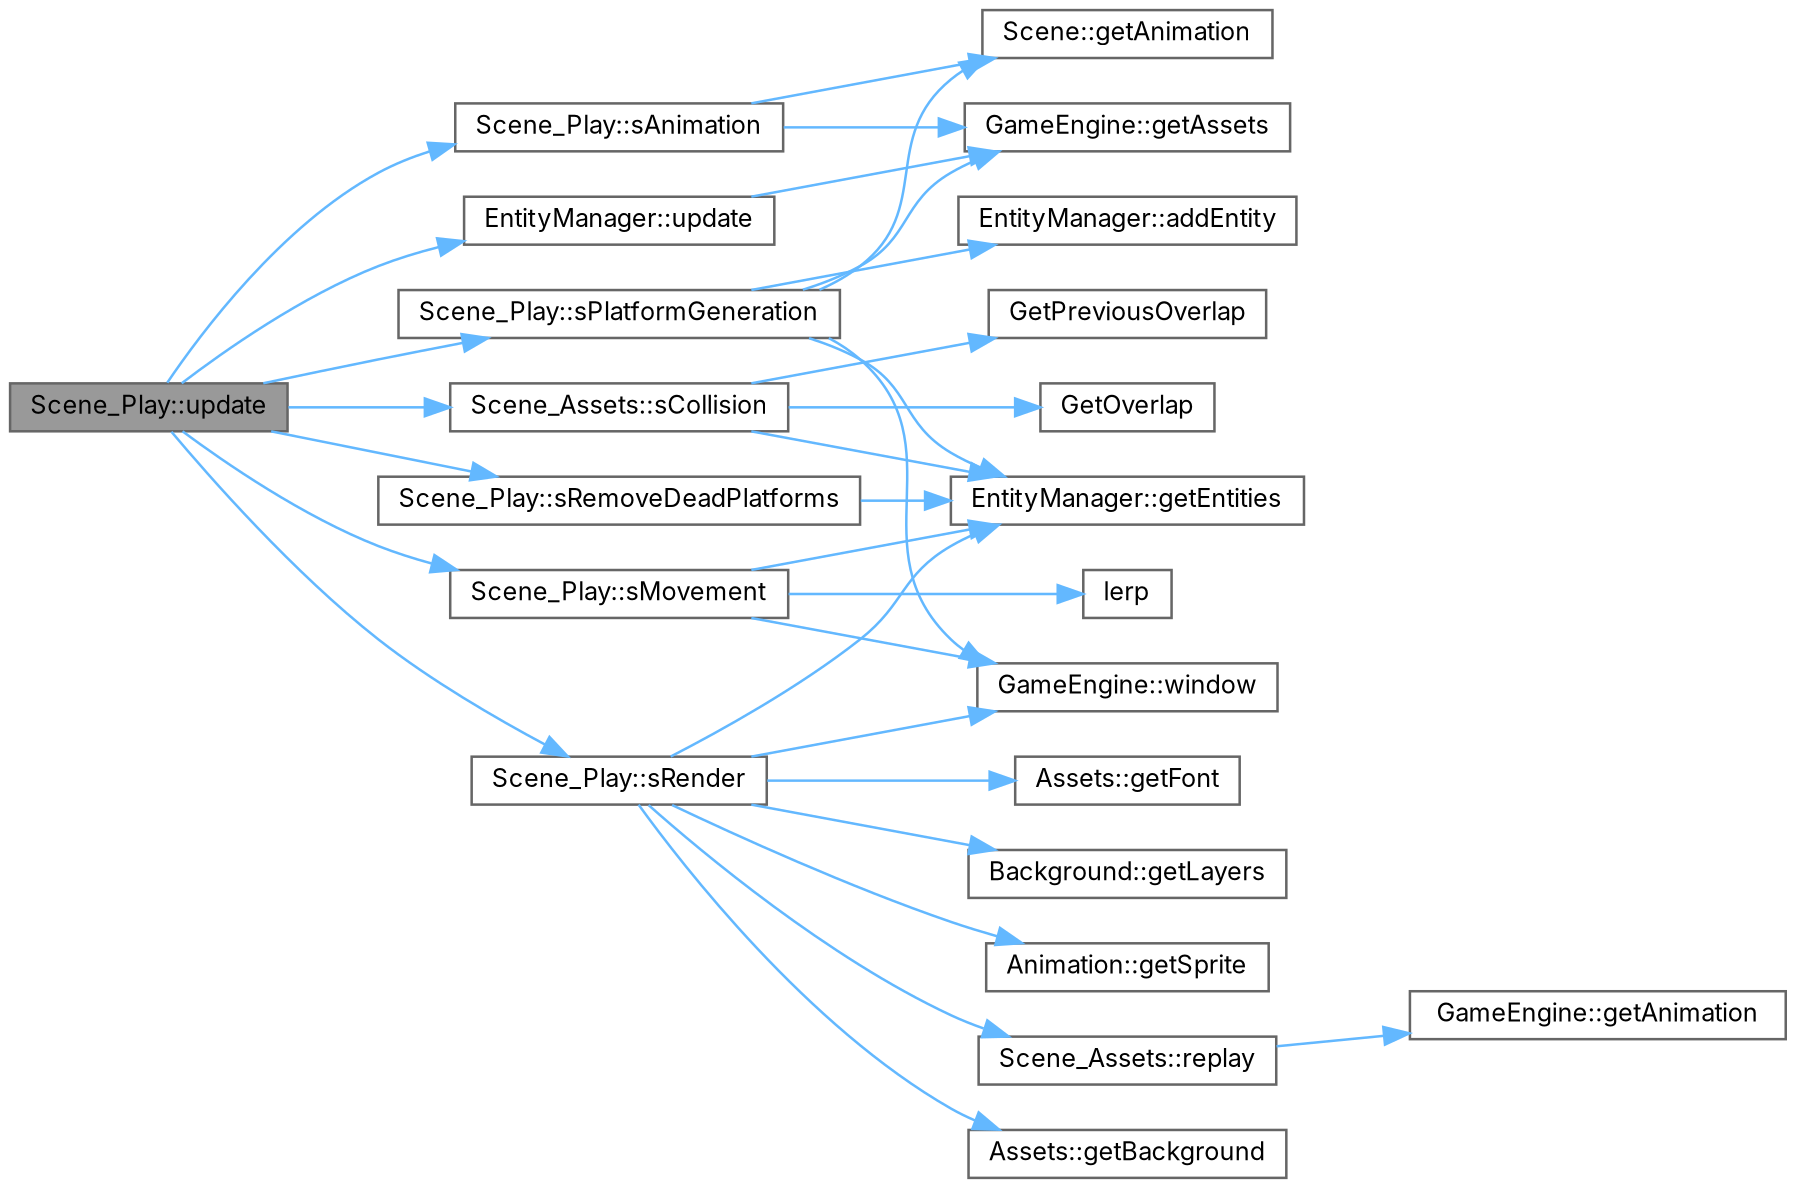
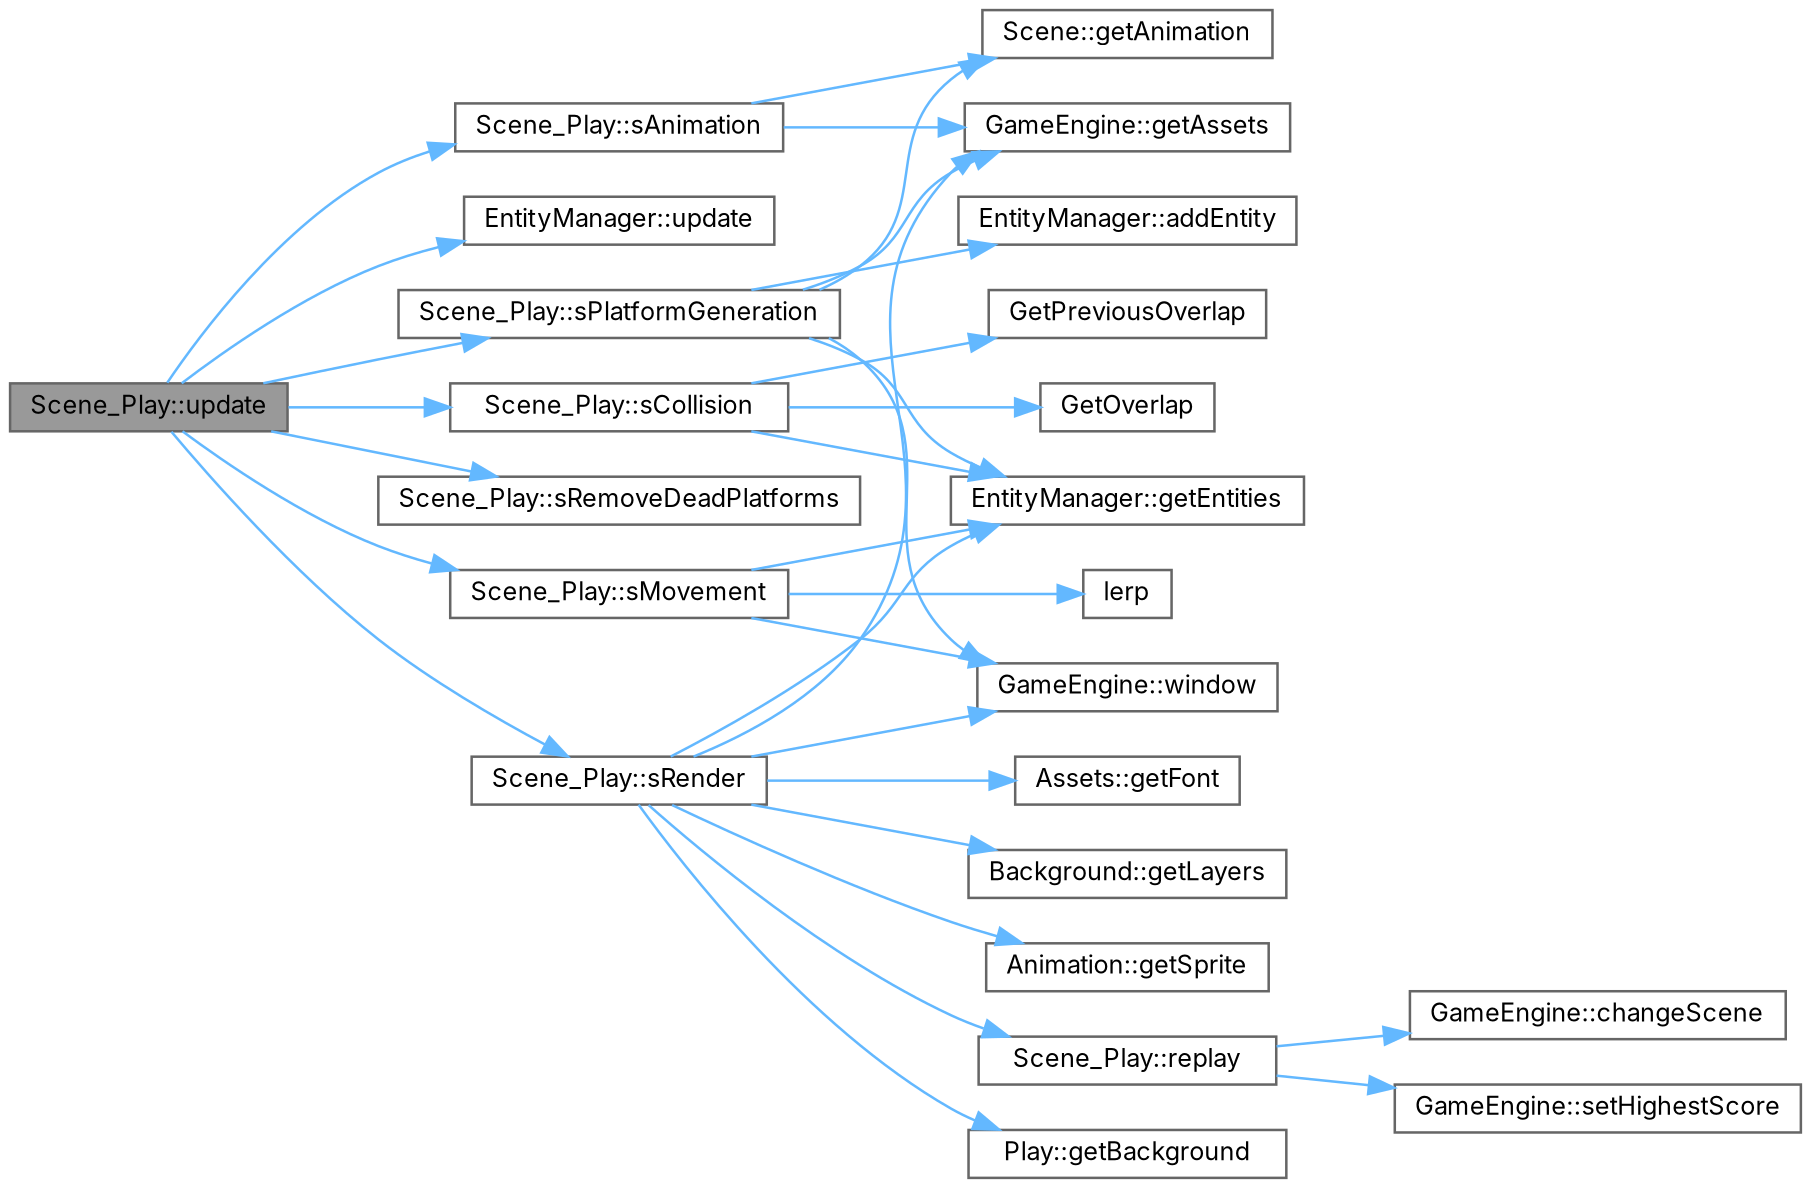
edge "EntityManager::update" -> "GameEngine::getAssets": now "Scene_Play::sRender" -> "GameEngine::getAssets"
node "Scene_Assets::sCollision": label "Scene_Assets::sCollision" -> "Scene_Play::sCollision"
edge "Scene_Play::sRemoveDeadPlatforms" -> "EntityManager::getEntities": removed
node "GameEngine::getAnimation": label "GameEngine::getAnimation" -> "GameEngine::changeScene"
node "Scene_Assets::replay": label "Scene_Assets::replay" -> "Scene_Play::replay"
node "GameEngine::setHighestScore": added
node "Assets::getBackground": label "Assets::getBackground" -> "Play::getBackground"
